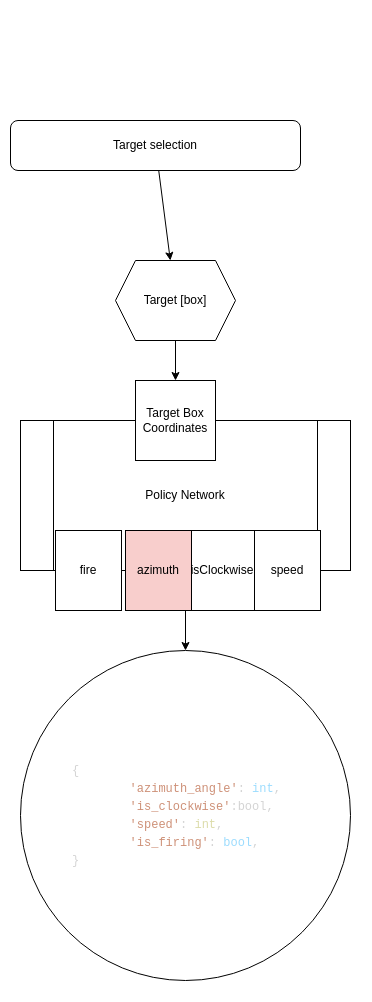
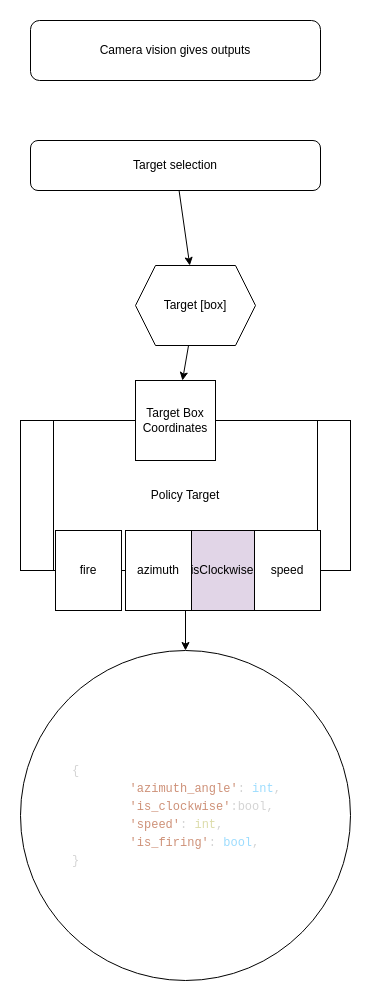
node "Camera vision gives outputs": added
node "Target selection": moved (156, 146) -> (176, 166)
node "Target [box]": moved (176, 301) -> (196, 306)
node "Policy Network": label "Policy Network" -> "Policy Target"
node "azimuth": fillcolor #f8cecc -> #ffffff
node "isClockwise": fillcolor #ffffff -> #e1d5e7
